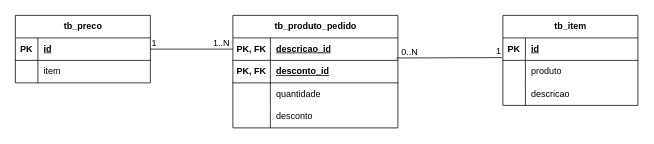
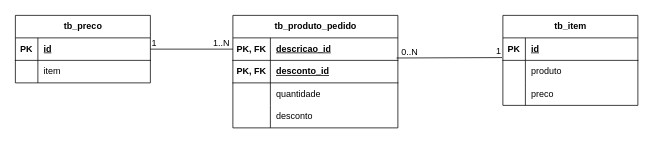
node "descricao": label "descricao" -> "preco"
